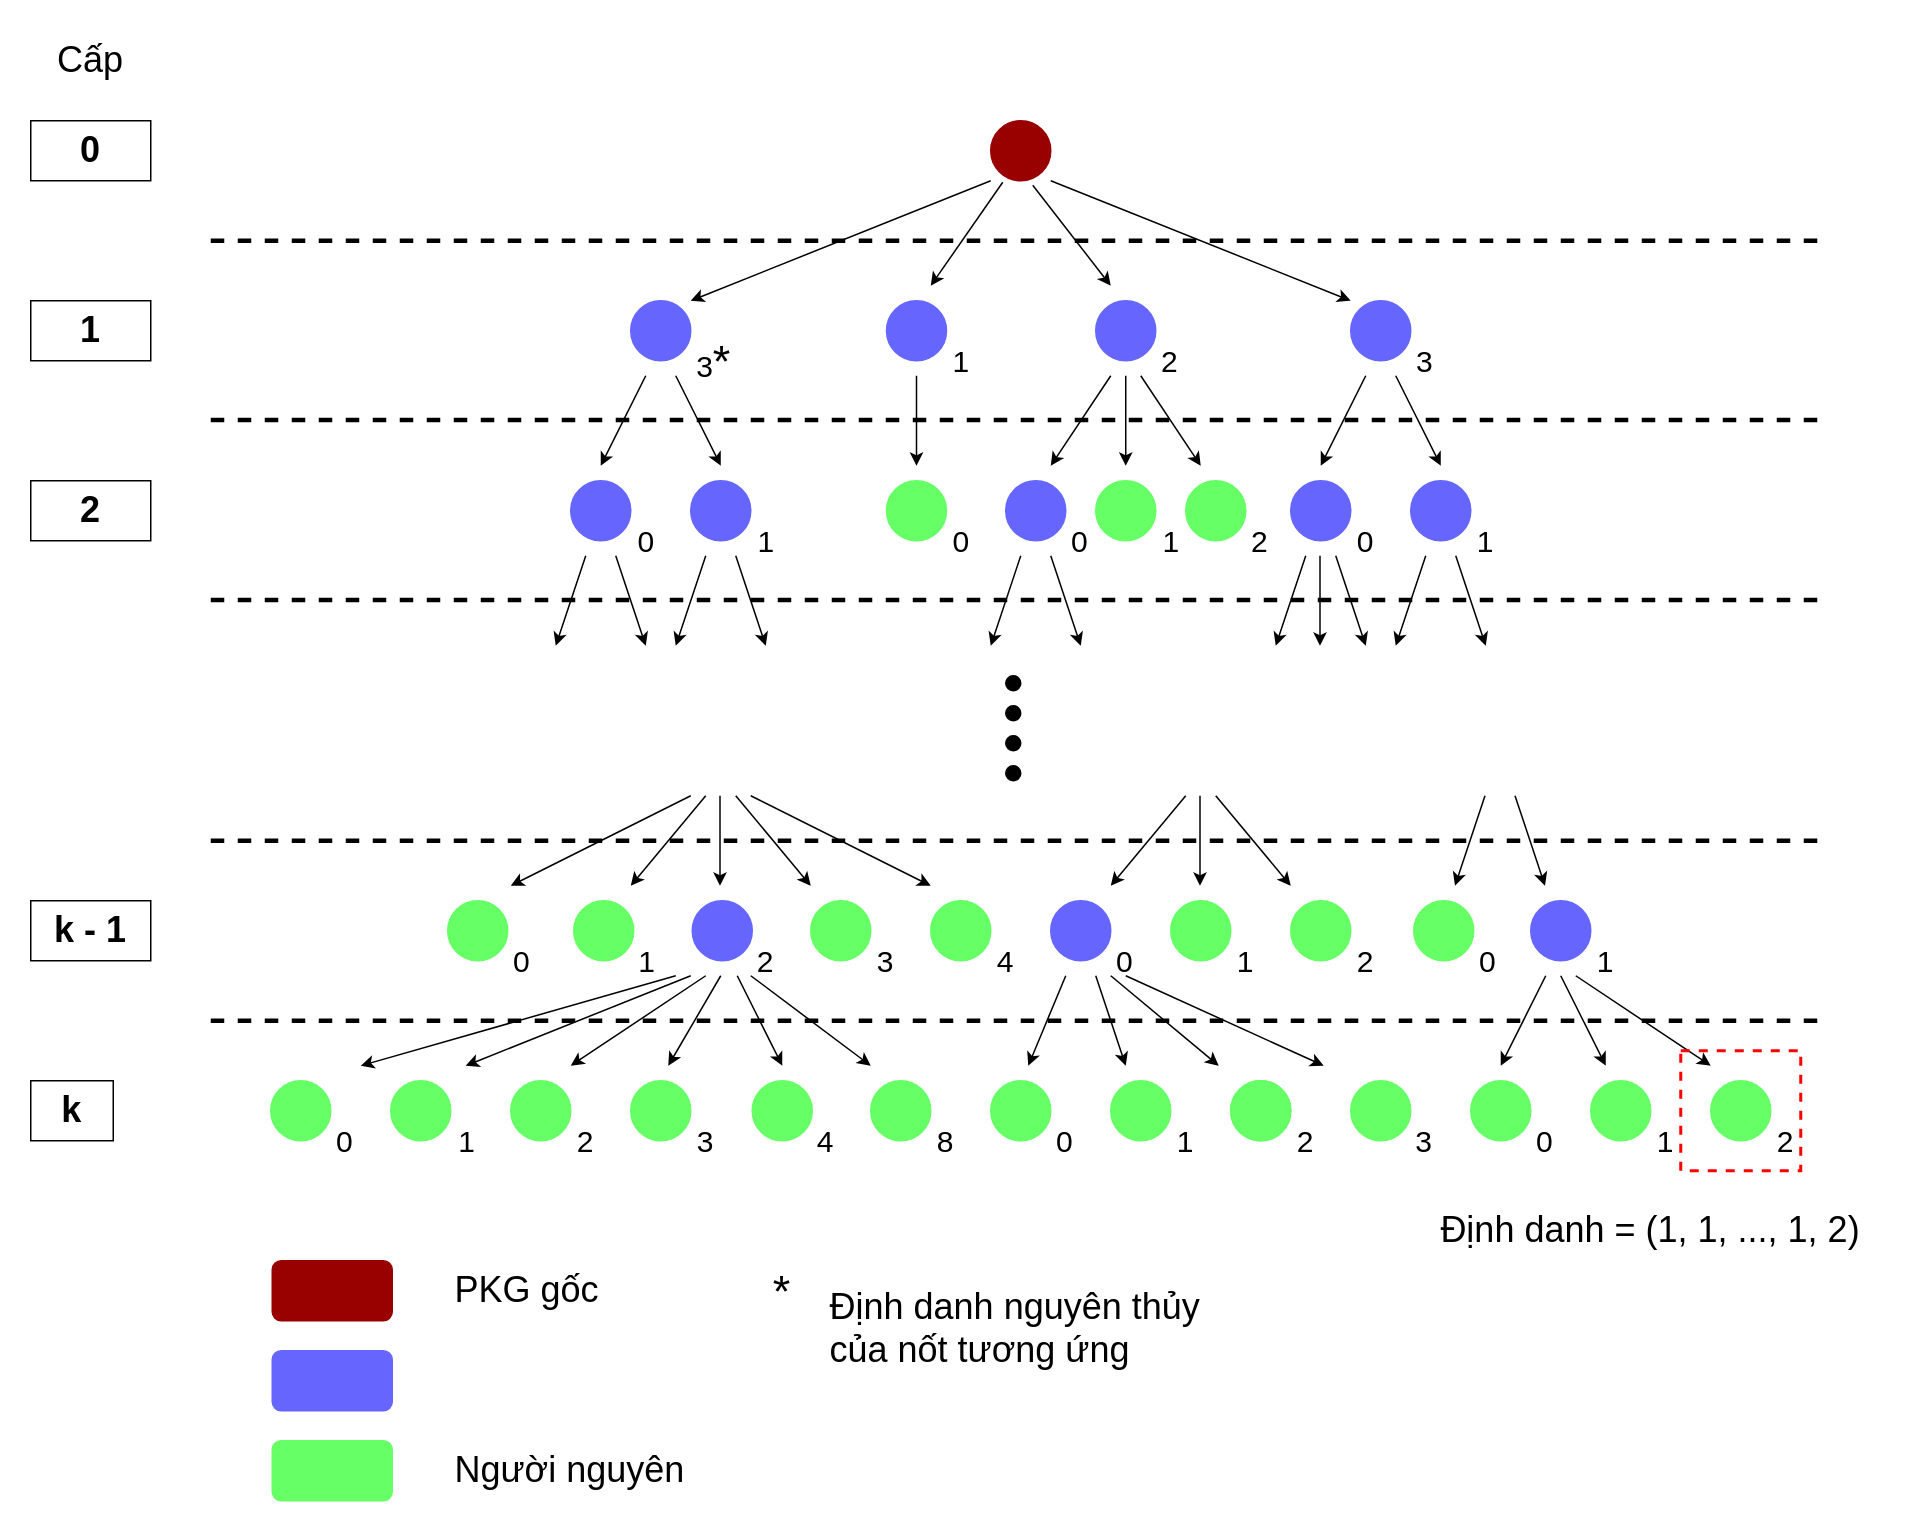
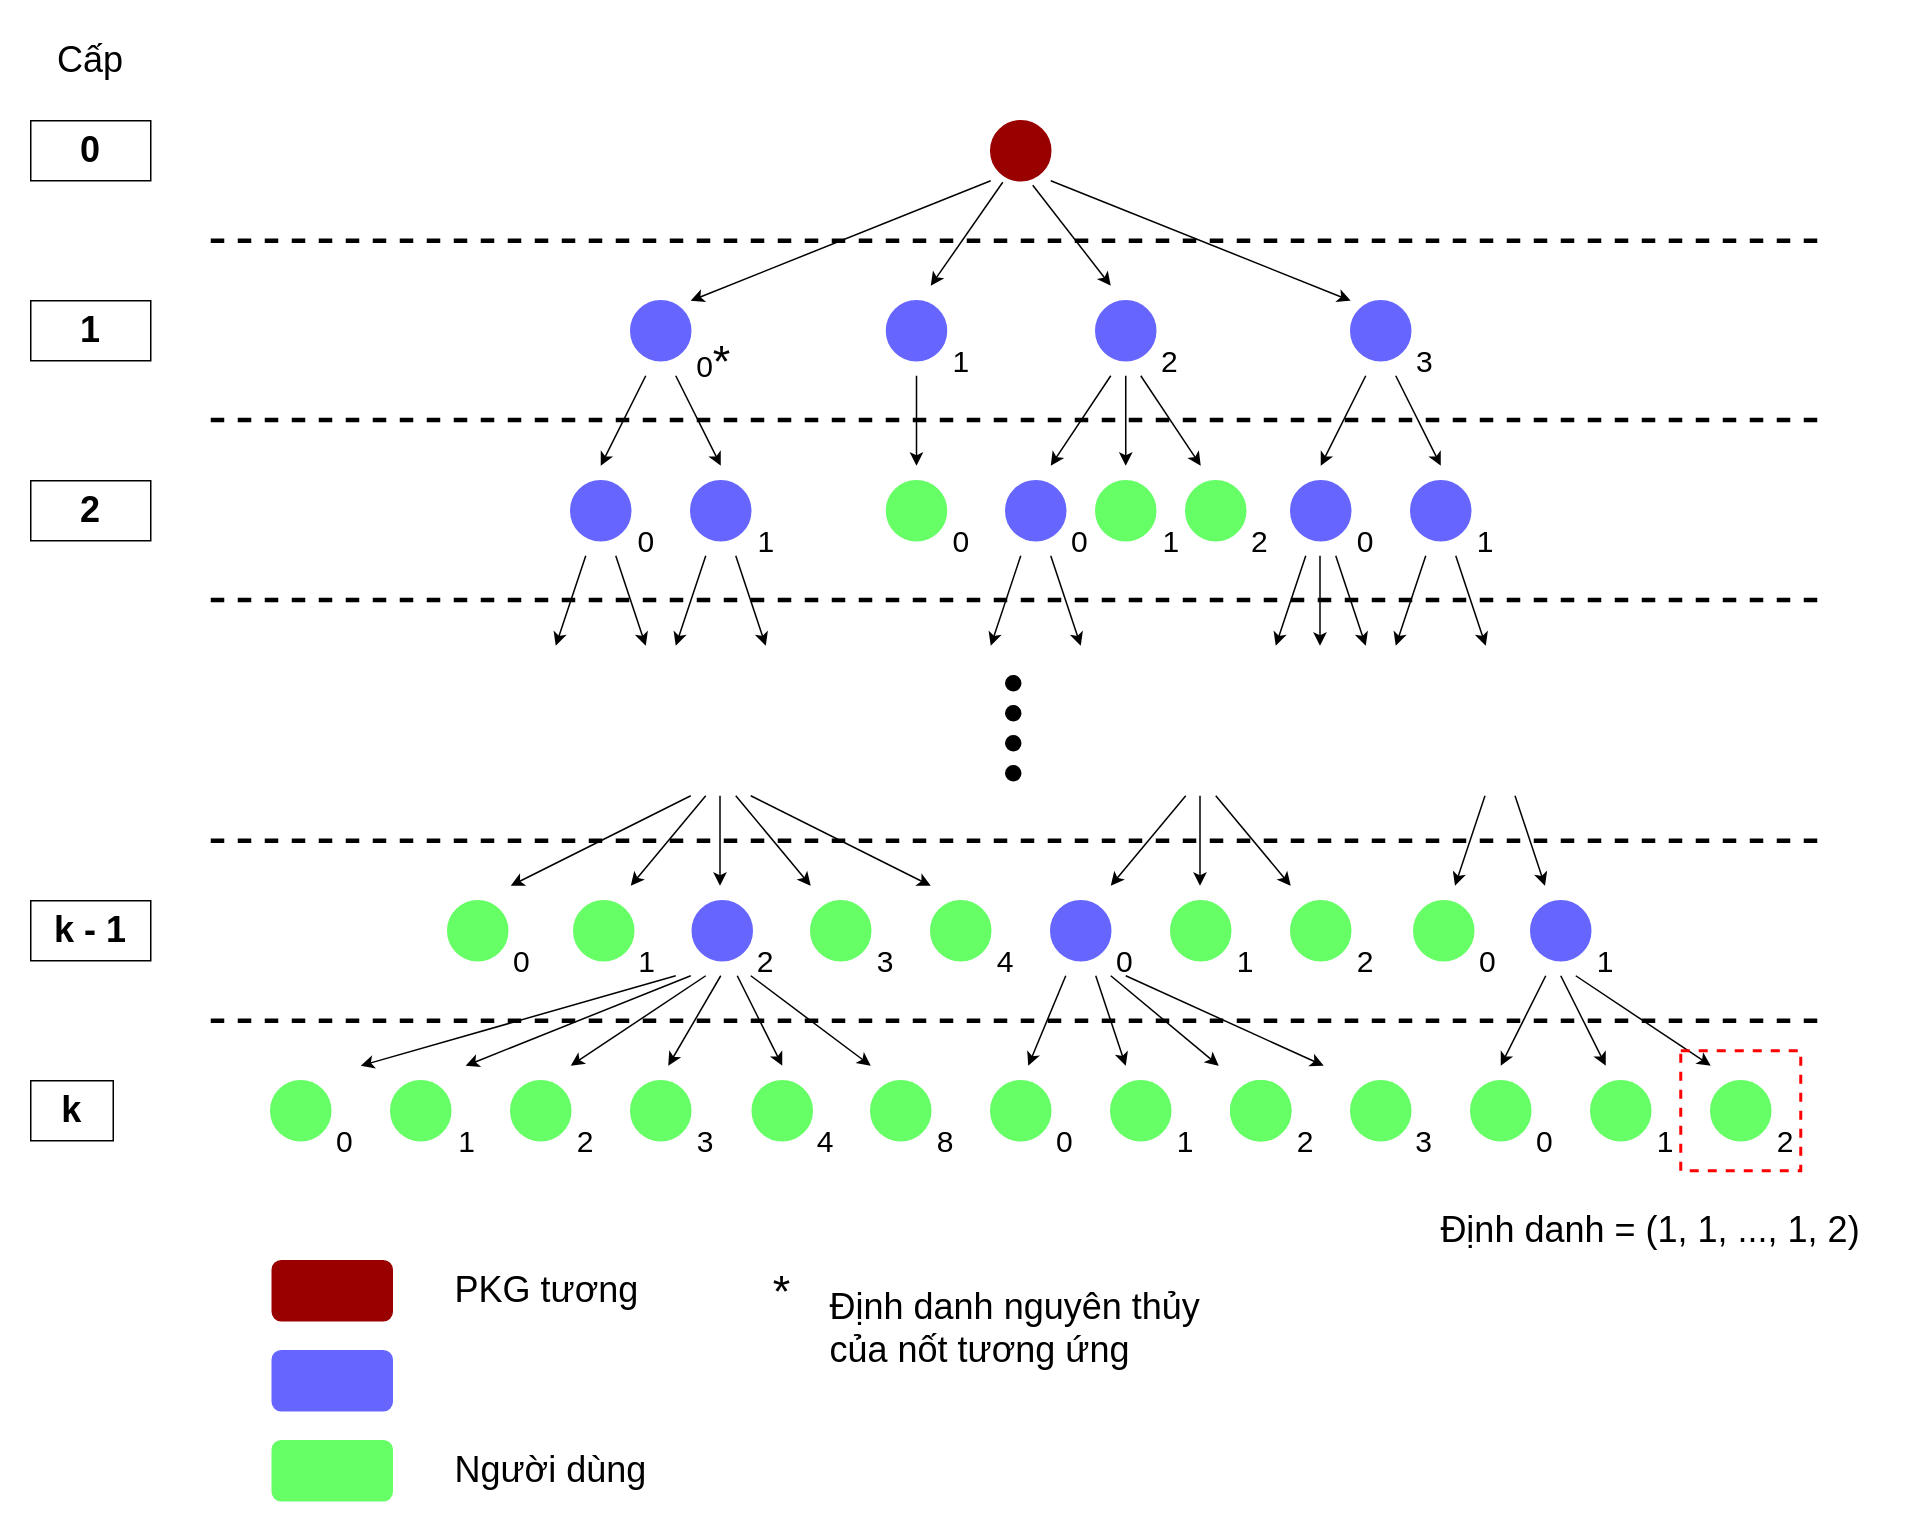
node "3*": label "3*" -> "0*"
node "PKG gốc": label "PKG gốc" -> "PKG tương"
node "Người nguyên": label "Người nguyên" -> "Người dùng"
